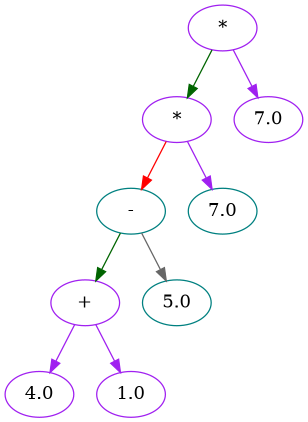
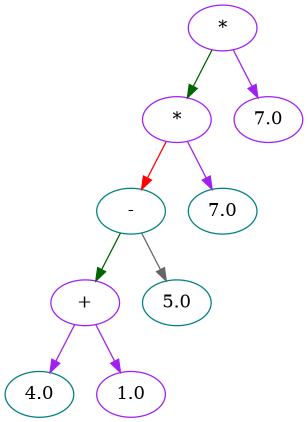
node "4.0": color purple -> teal
